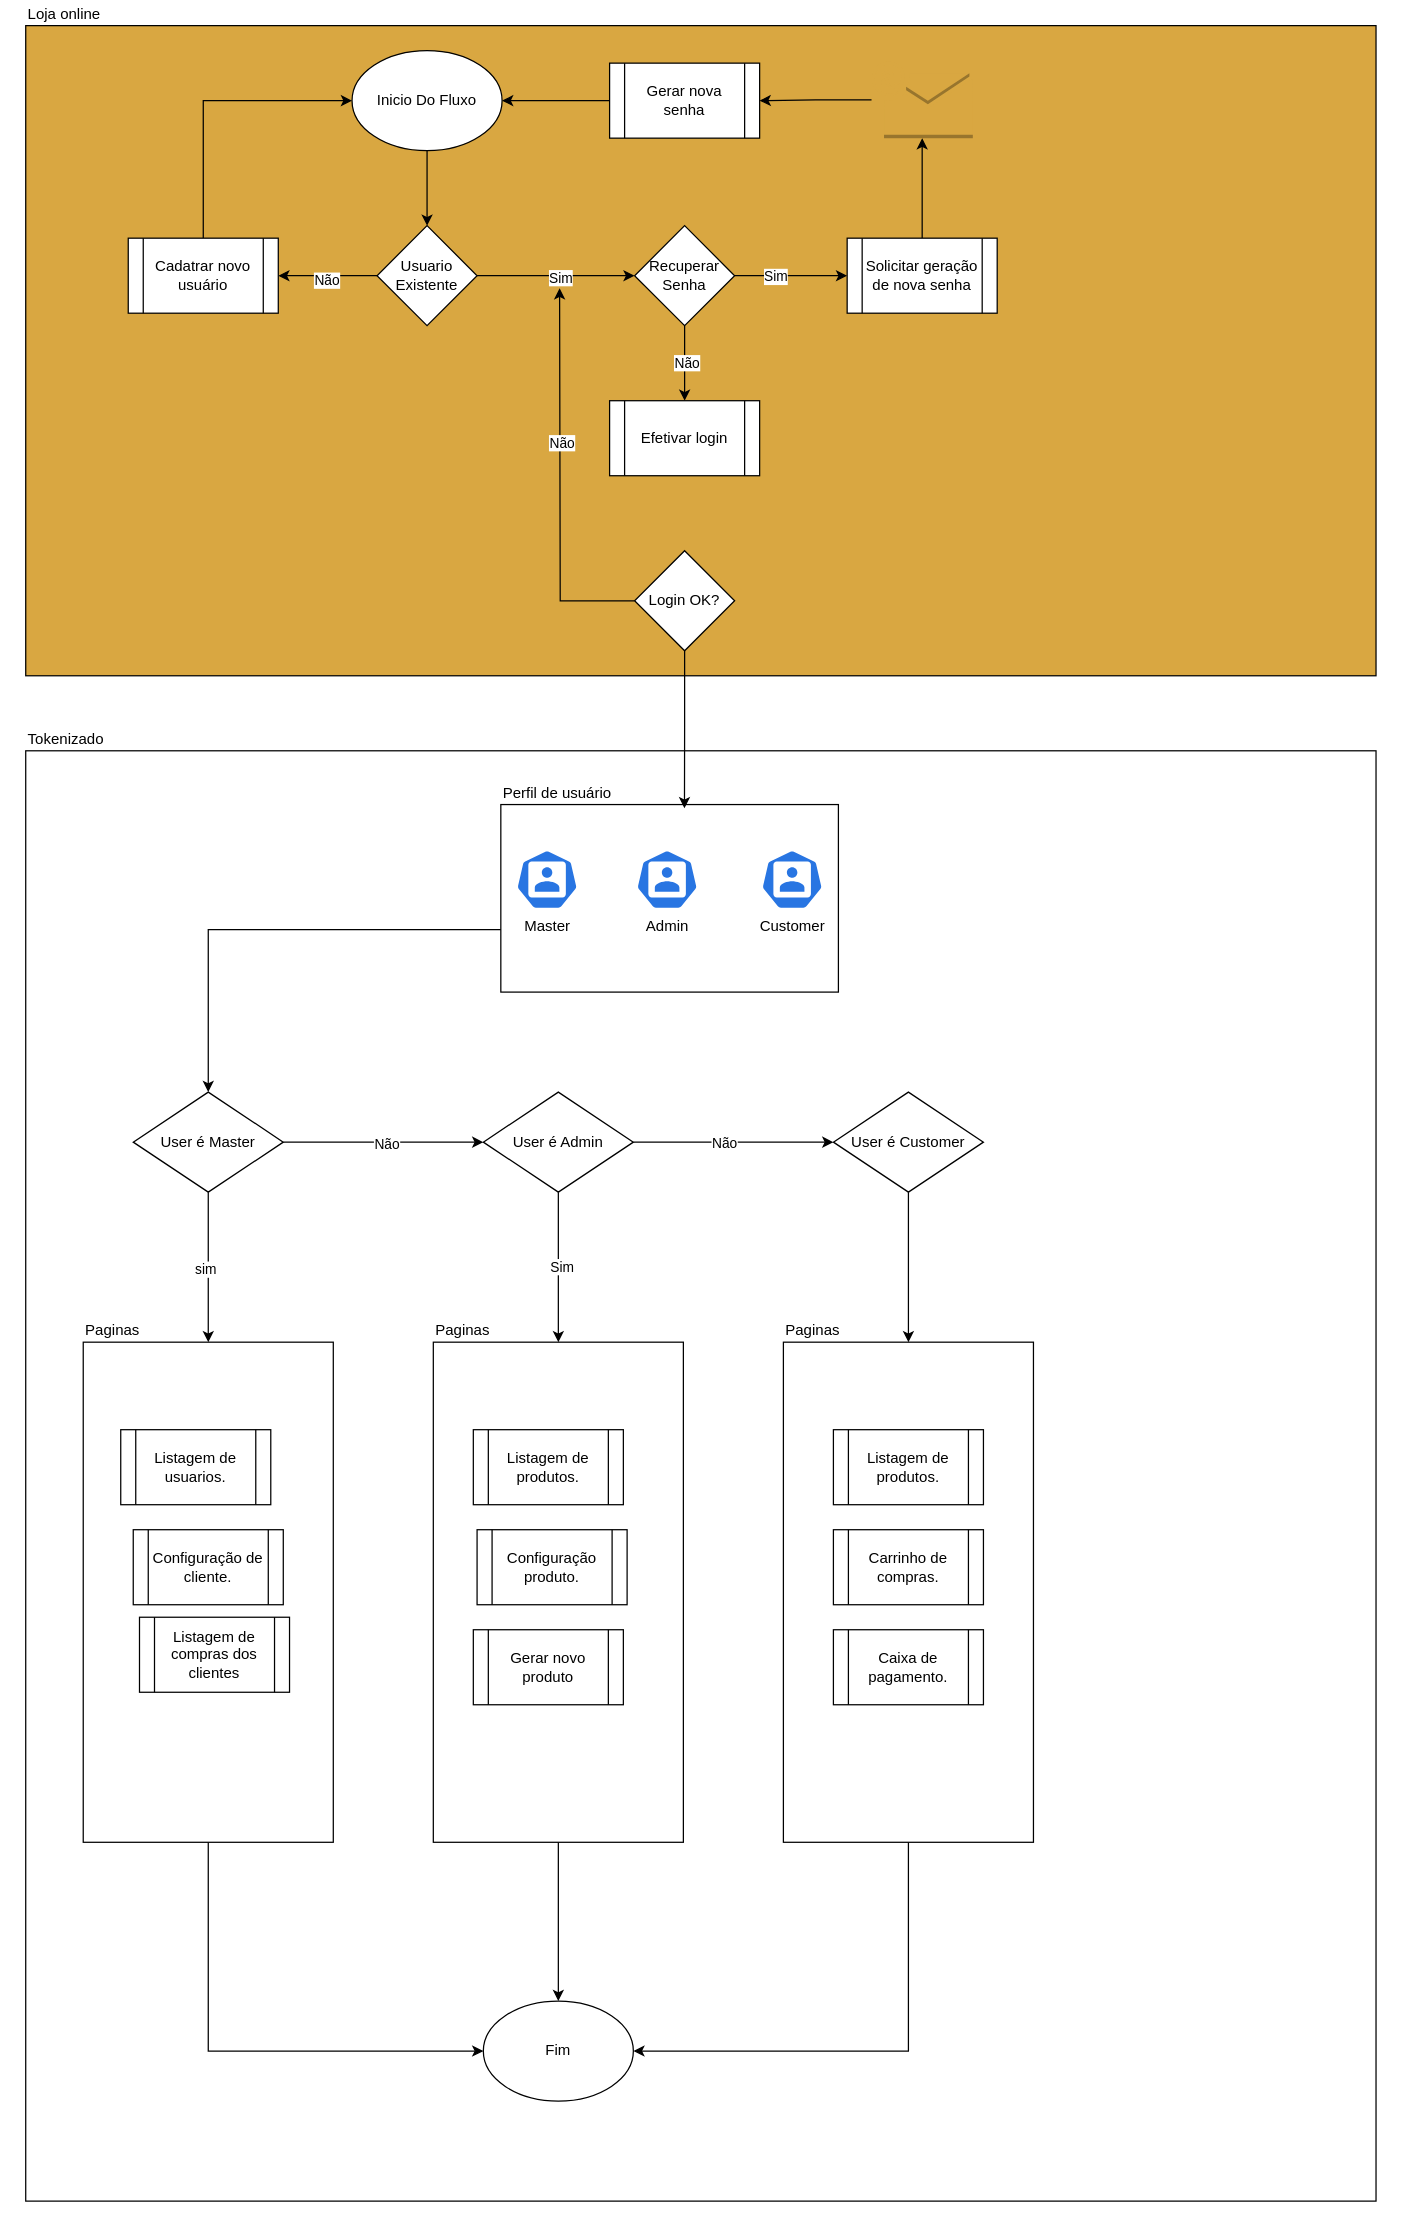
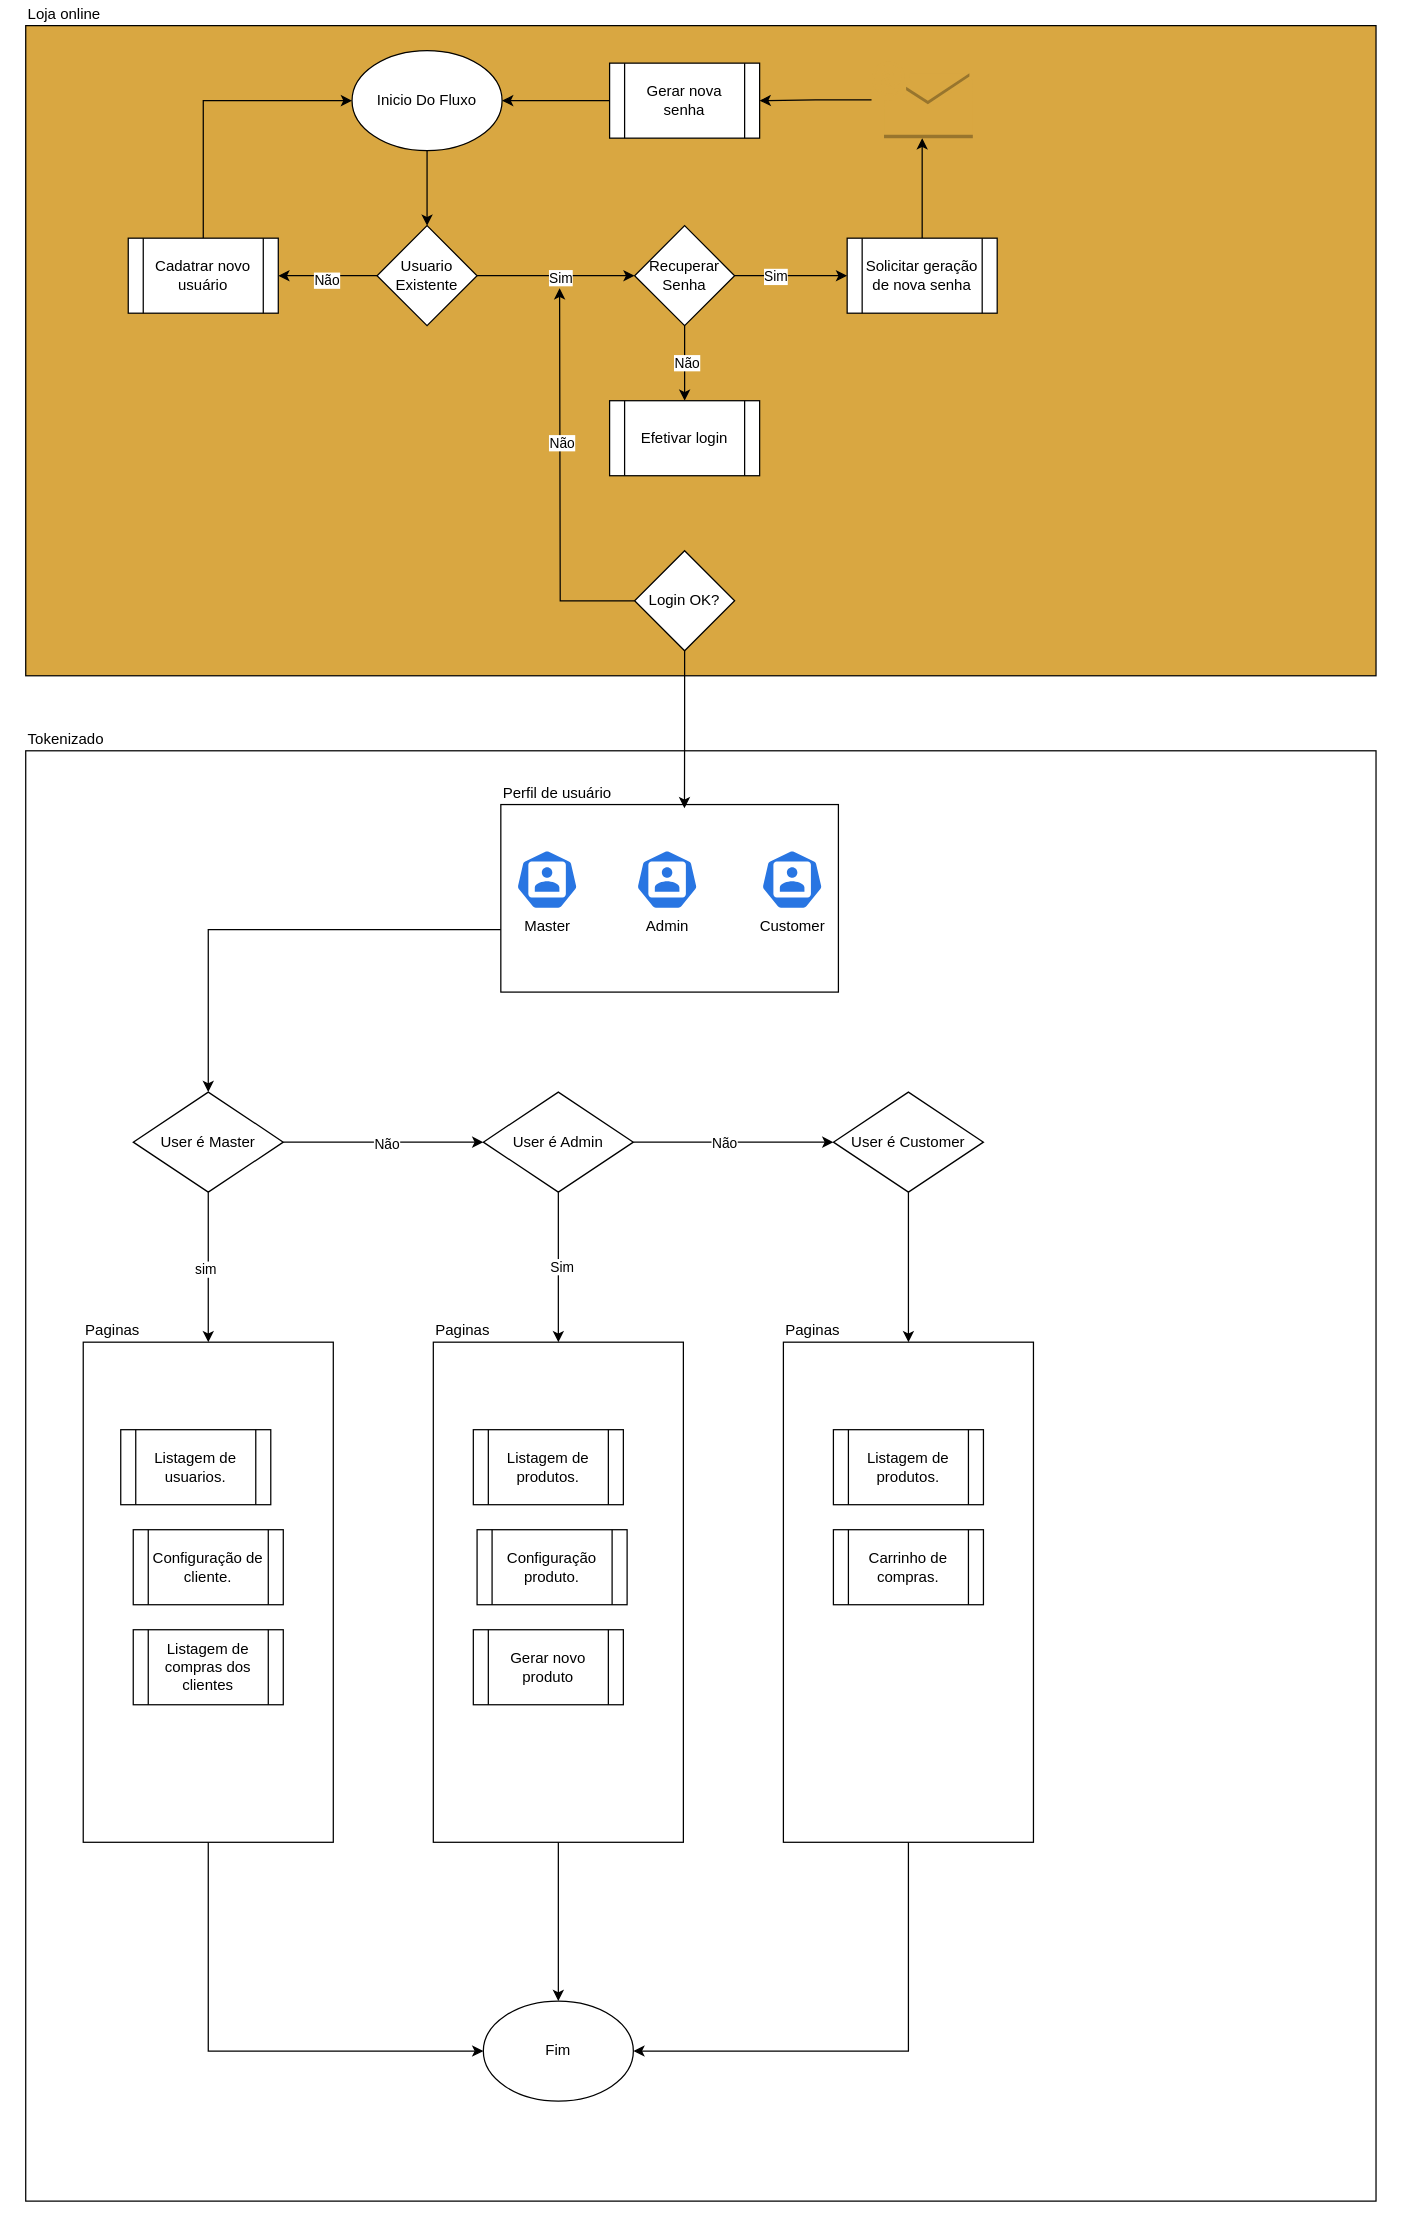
node "Listagem de compras dos clientes": moved (214, 1654) -> (208, 1667)
node "Caixa de pagamento.": removed
